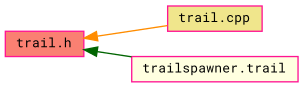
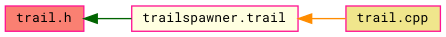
edge "trail.cpp" -> "trail.h": now "trail.cpp" -> "trailspawner.trail"
